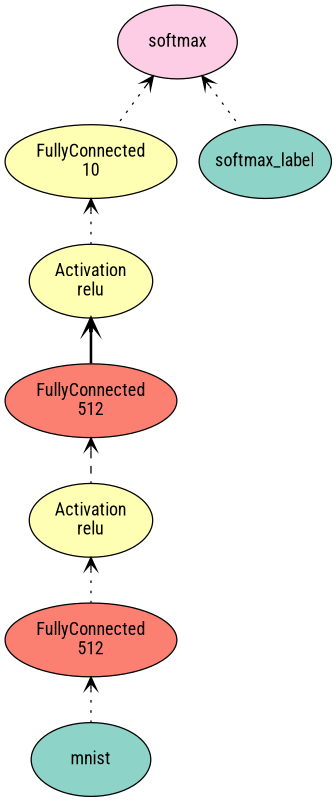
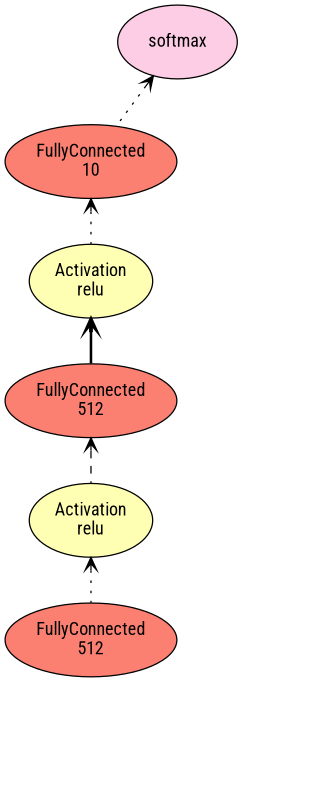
node "FullyConnected 10": fillcolor #ffffb3 -> #fb8072
node "softmax_label": removed
node "mnist": removed
